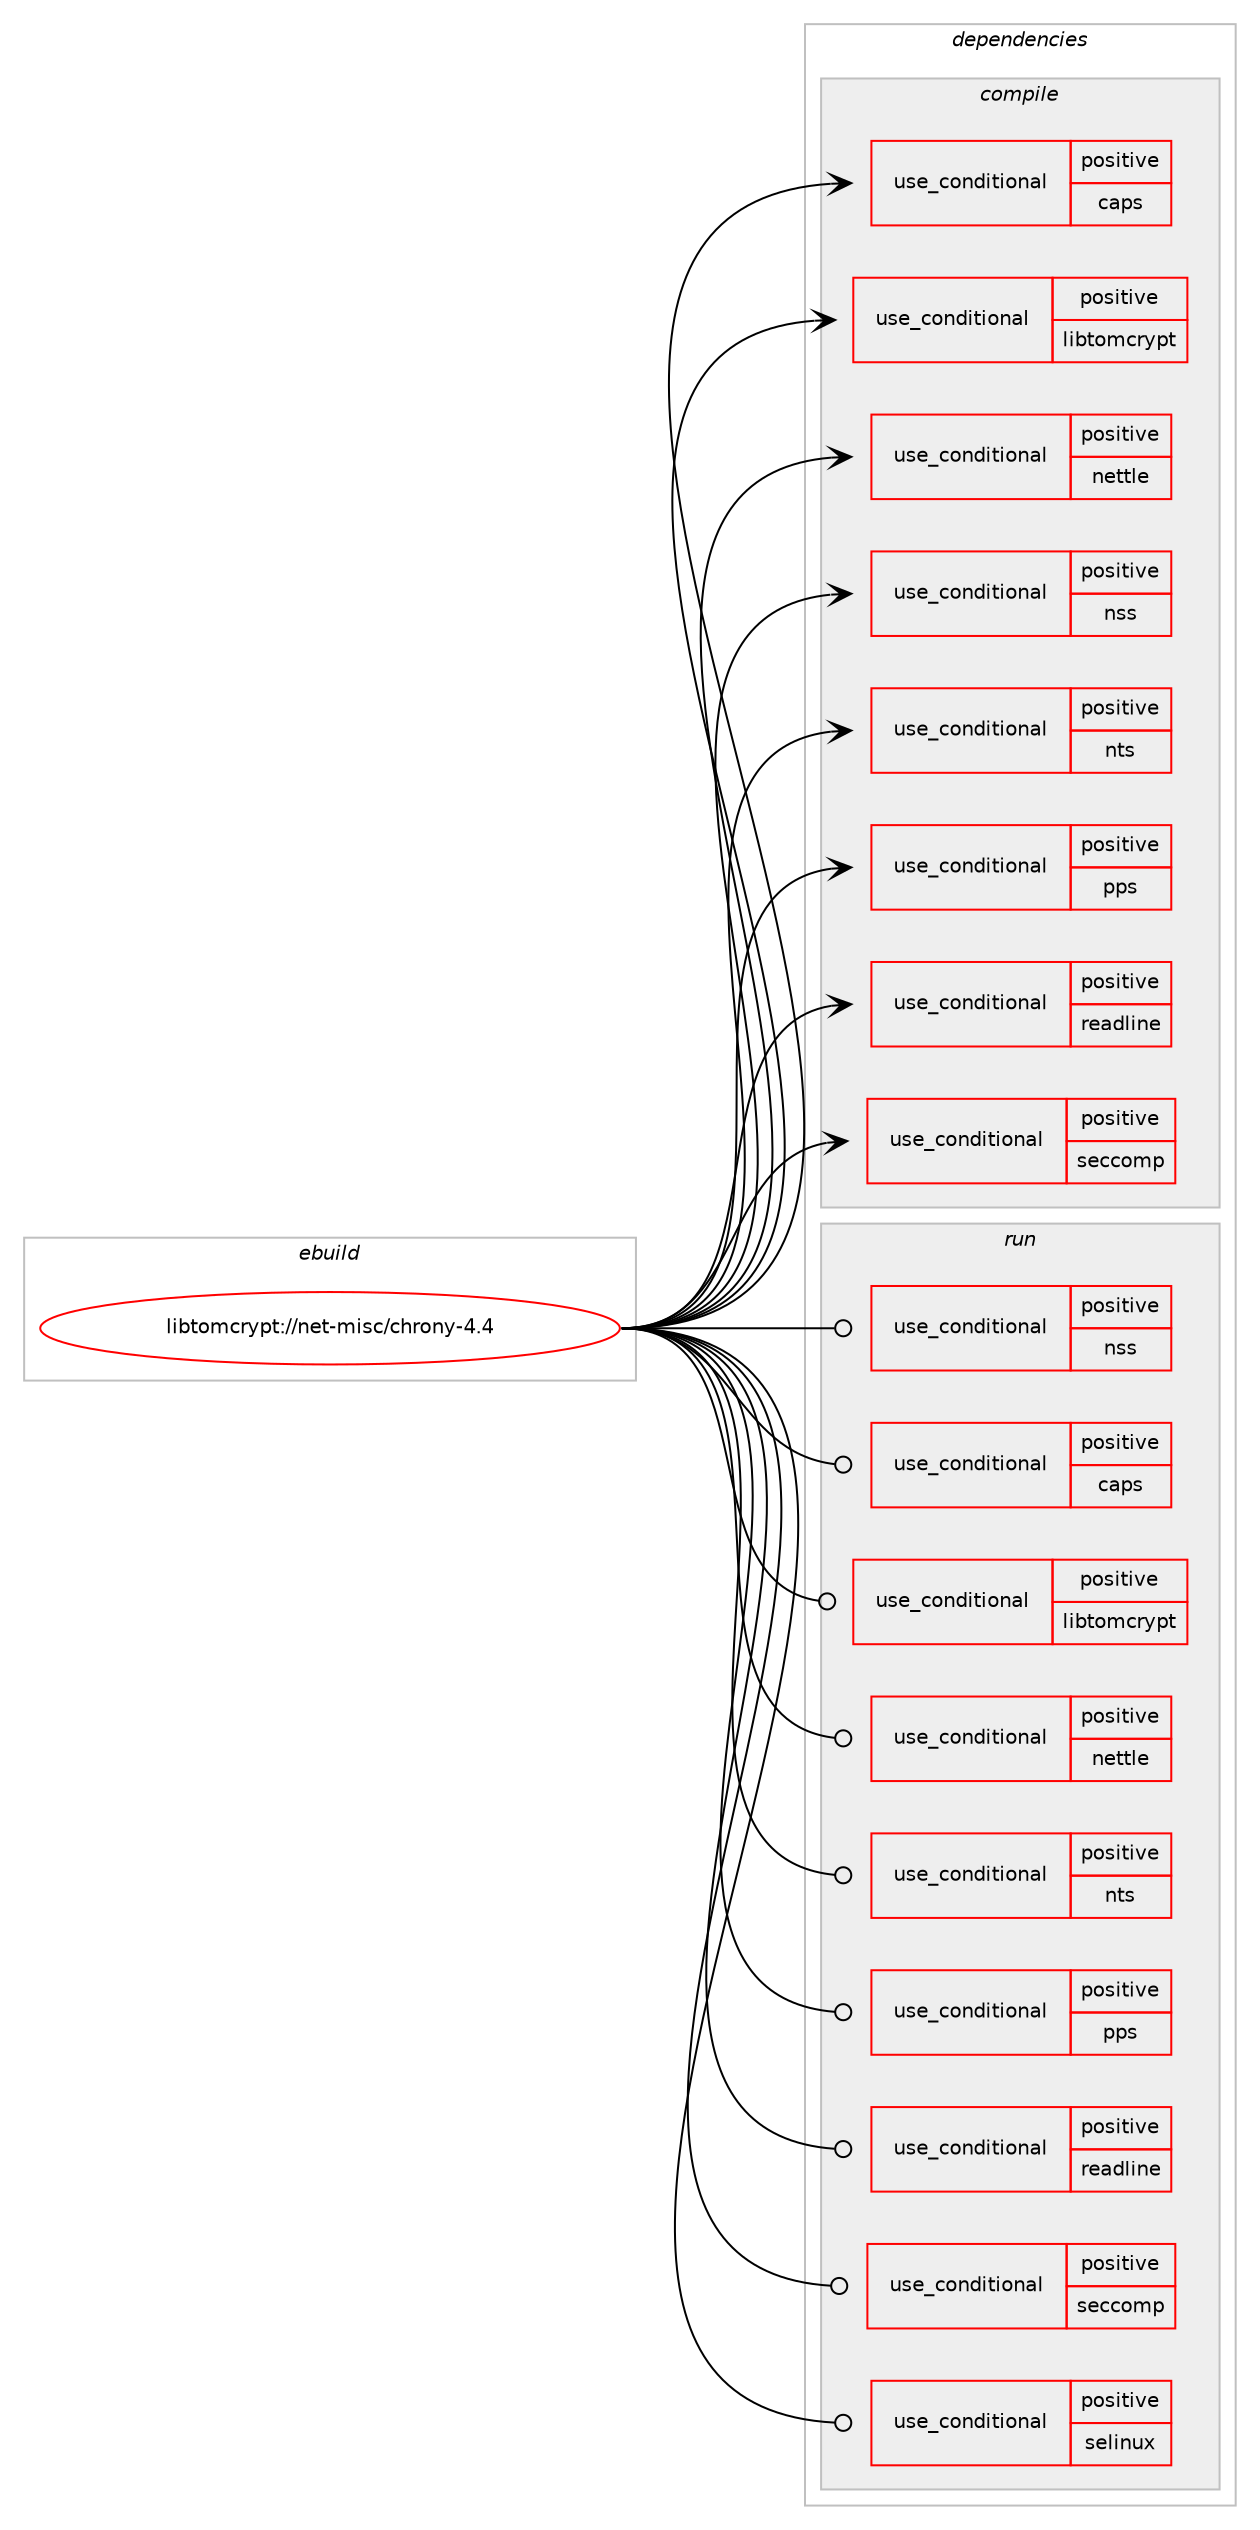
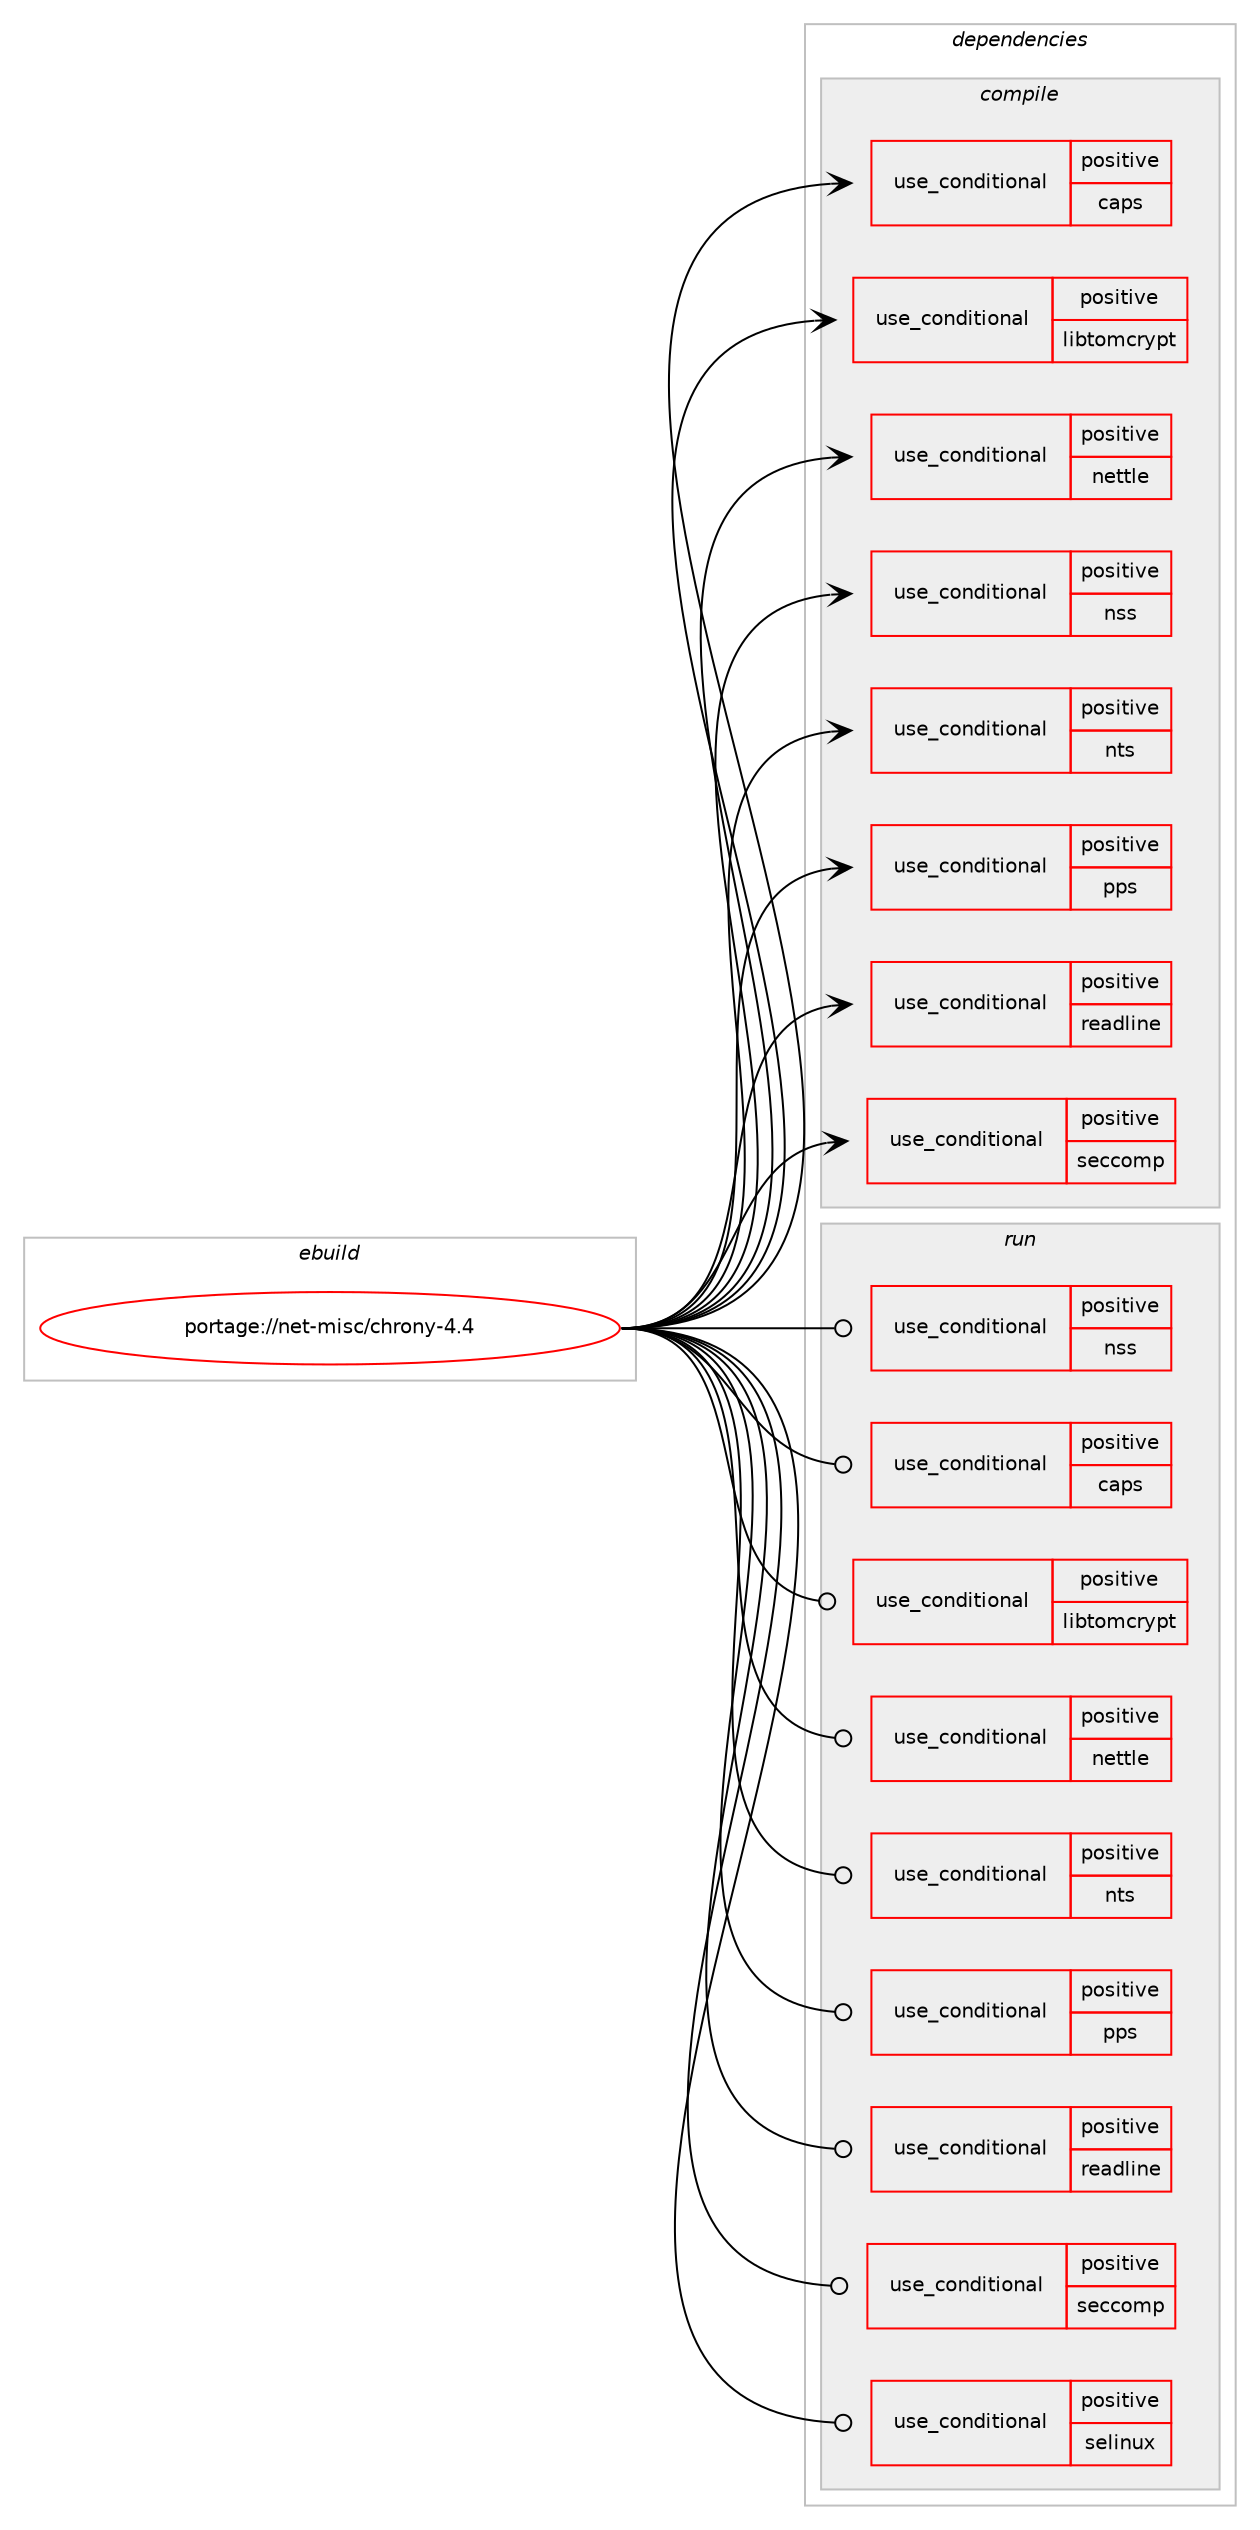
node "libtomcrypt://net-misc/chrony-4.4": label "libtomcrypt://net-misc/chrony-4.4" -> "portage://net-misc/chrony-4.4"
